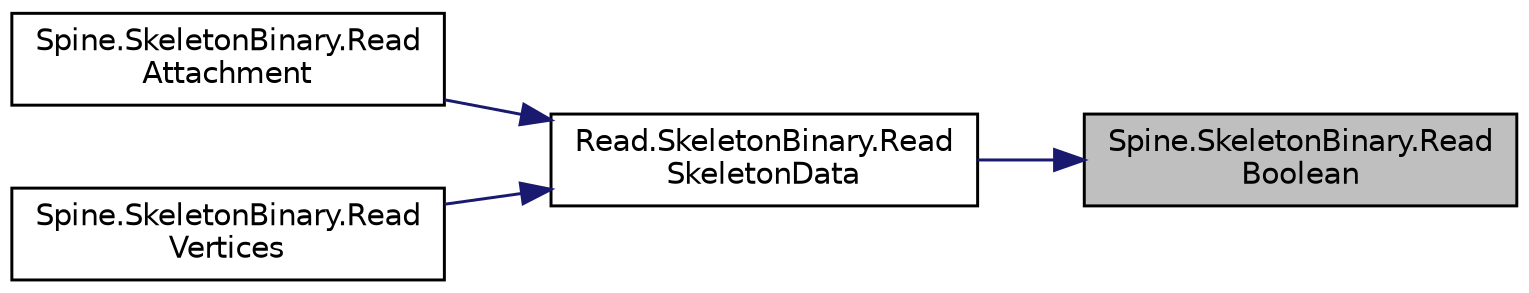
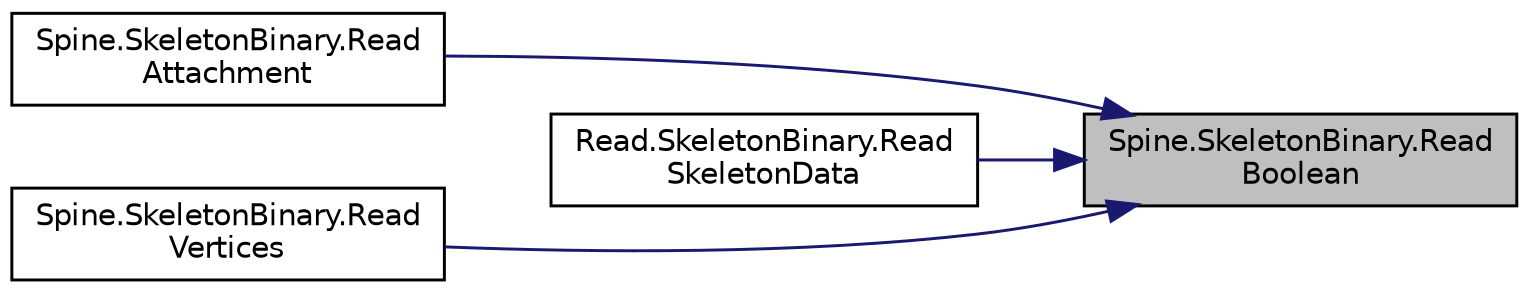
edge "Spine.SkeletonBinary.Read Attachment" -> "Read.SkeletonBinary.Read SkeletonData": now "Spine.SkeletonBinary.Read Attachment" -> "Spine.SkeletonBinary.Read Boolean"
edge "Spine.SkeletonBinary.Read Vertices" -> "Read.SkeletonBinary.Read SkeletonData": now "Spine.SkeletonBinary.Read Vertices" -> "Spine.SkeletonBinary.Read Boolean"
